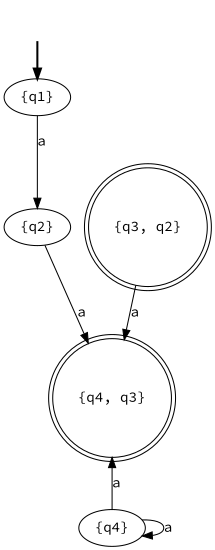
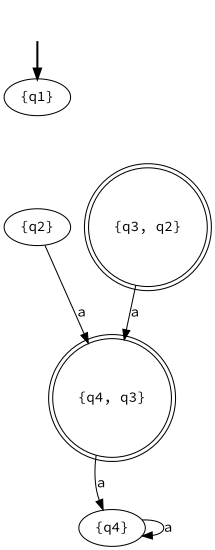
edge "{q1}" -> "{q2}": removed, label "a"
edge "{q4}" -> "{q4, q3}": reversed
